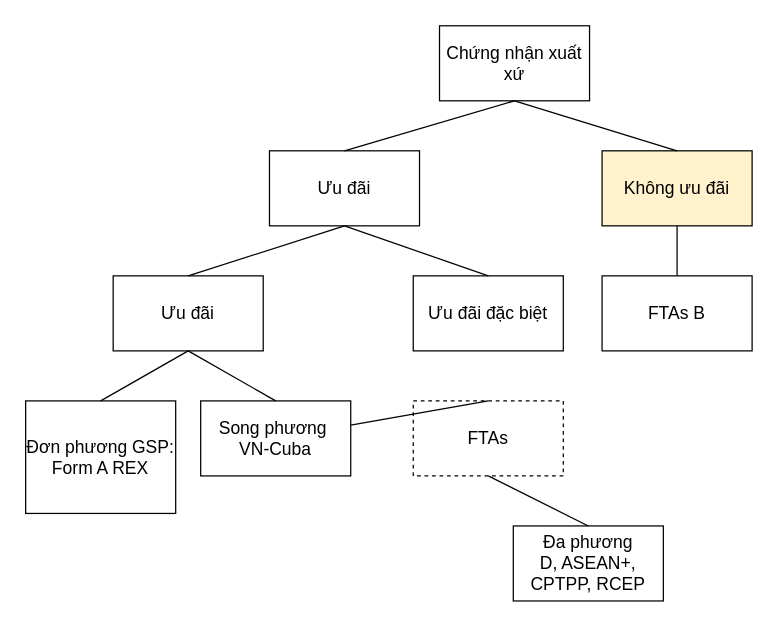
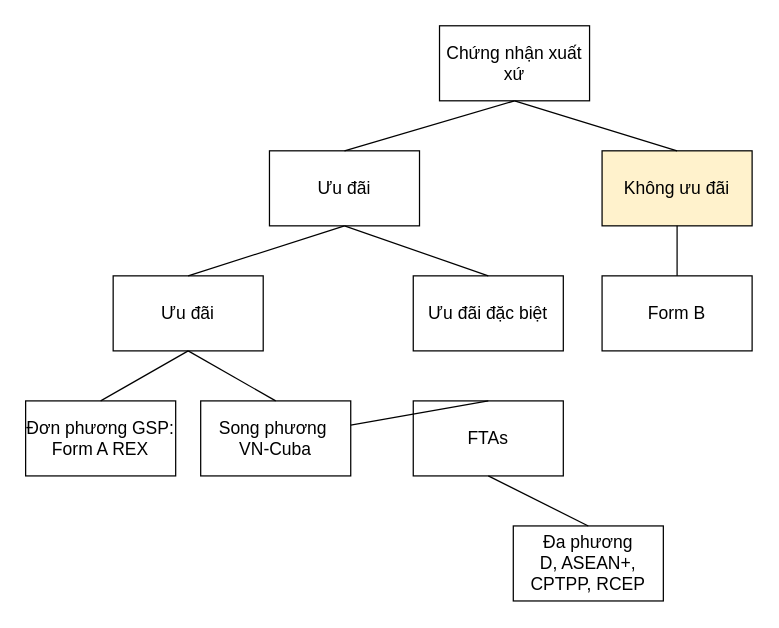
node "FTAs B": label "FTAs B" -> "Form B"
node "FTAs": style dashed -> solid
node "Đơn phương GSP: Form A REX": size 150x113 -> 150x75
